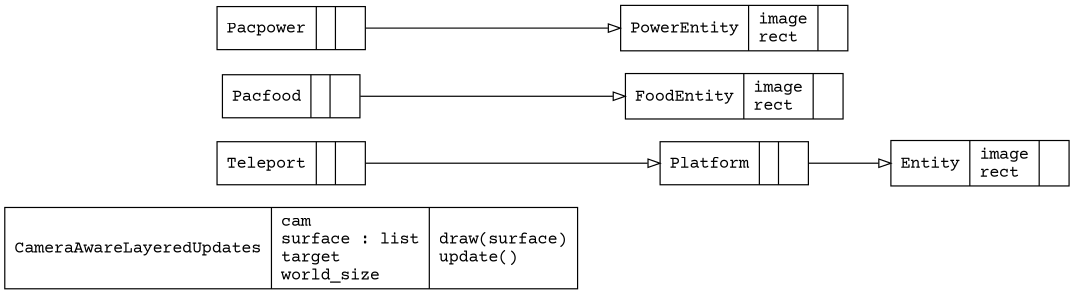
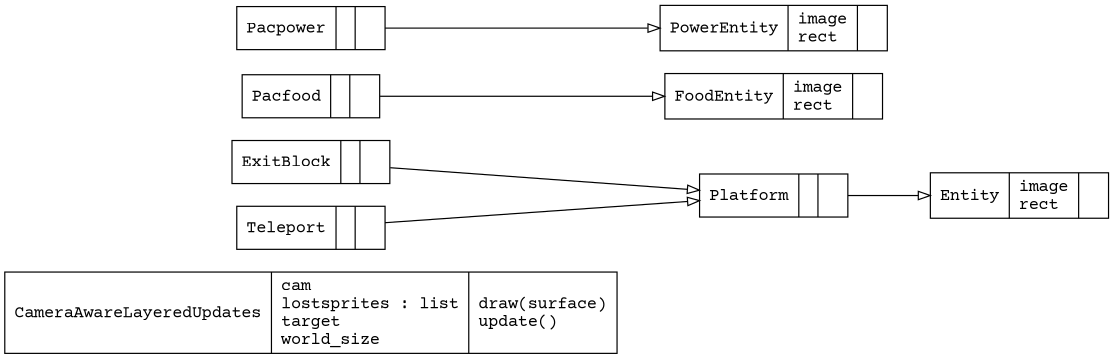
node "ExitBlock": added
node "CameraAwareLayeredUpdates": text "surface : list" -> "lostsprites : list"
